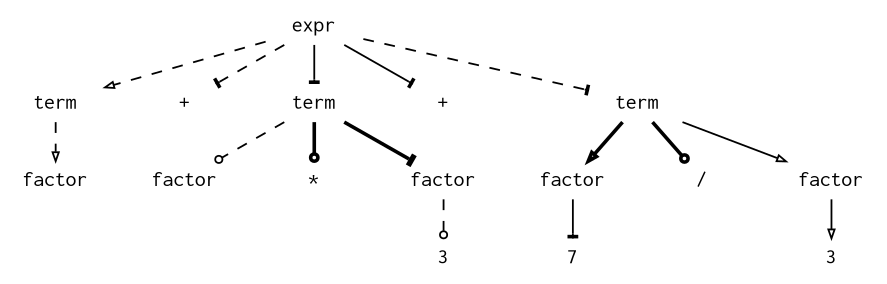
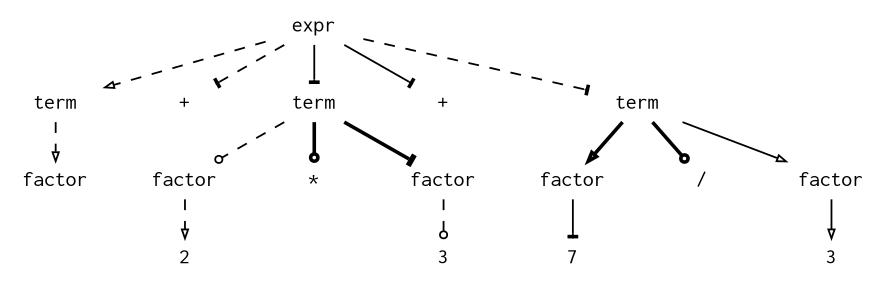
node "2": added
